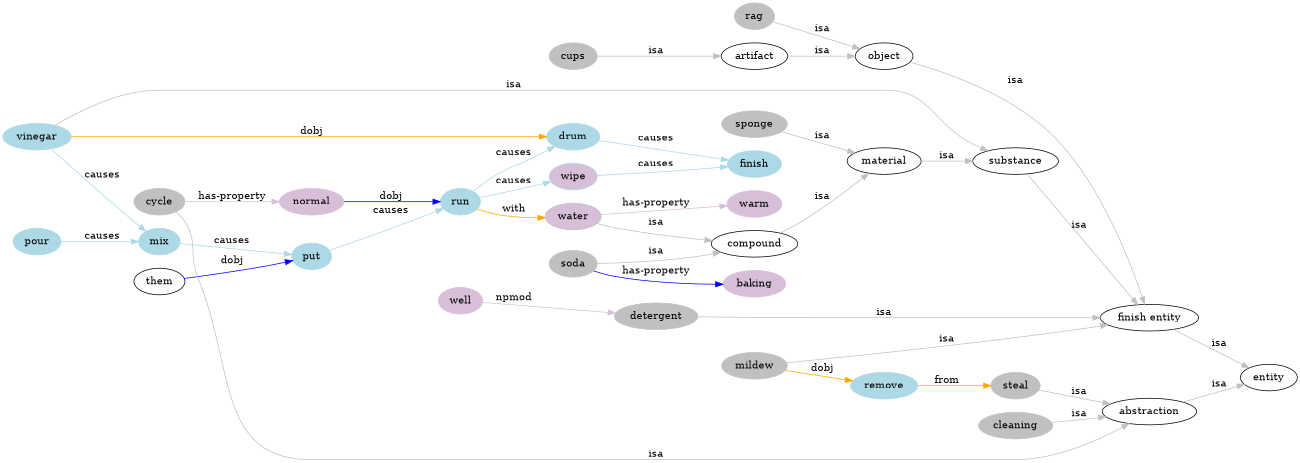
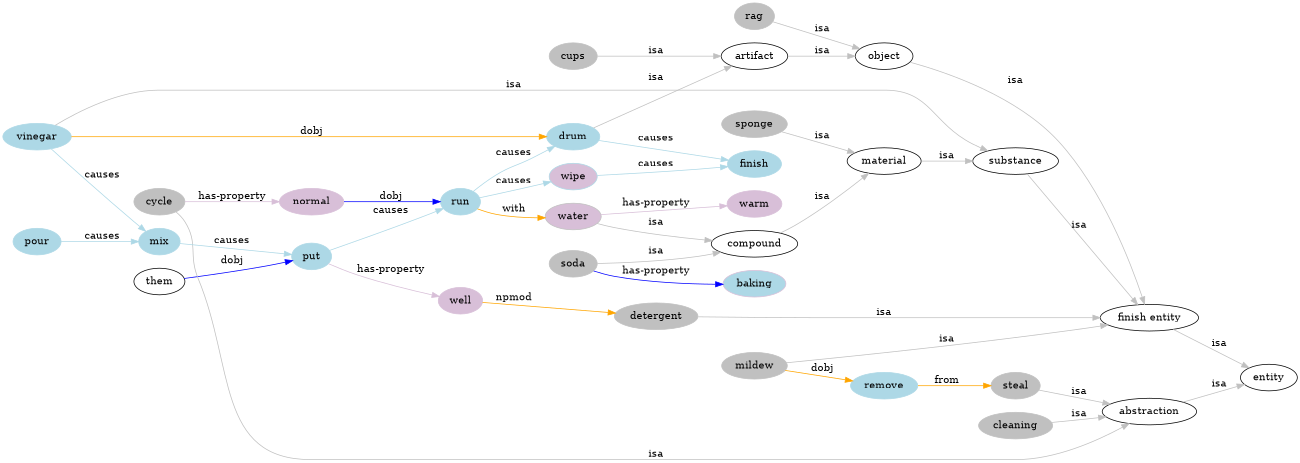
edge "drum" -> "artifact": added, label "isa"
edge "put" -> "well": added, label "has-property"
node "baking": fillcolor thistle -> lightblue
edge "well" -> "detergent": color thistle -> orange
